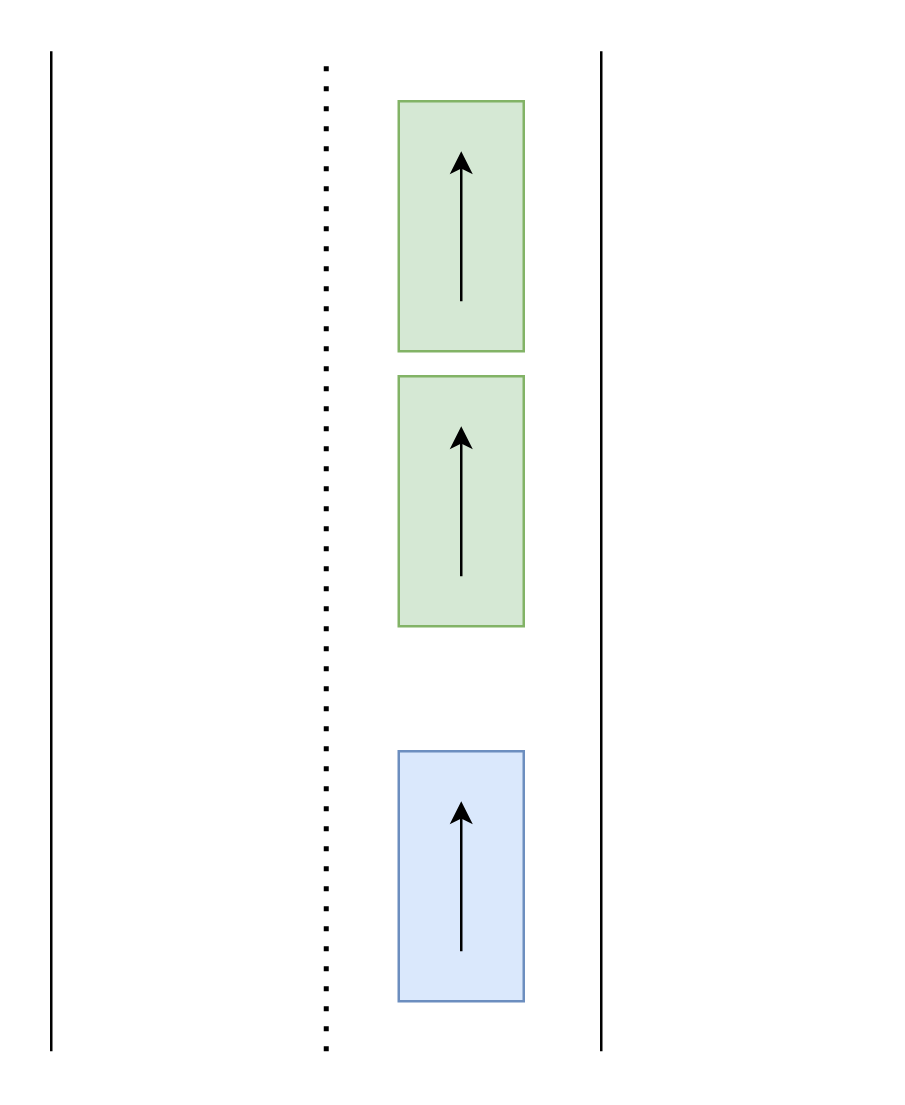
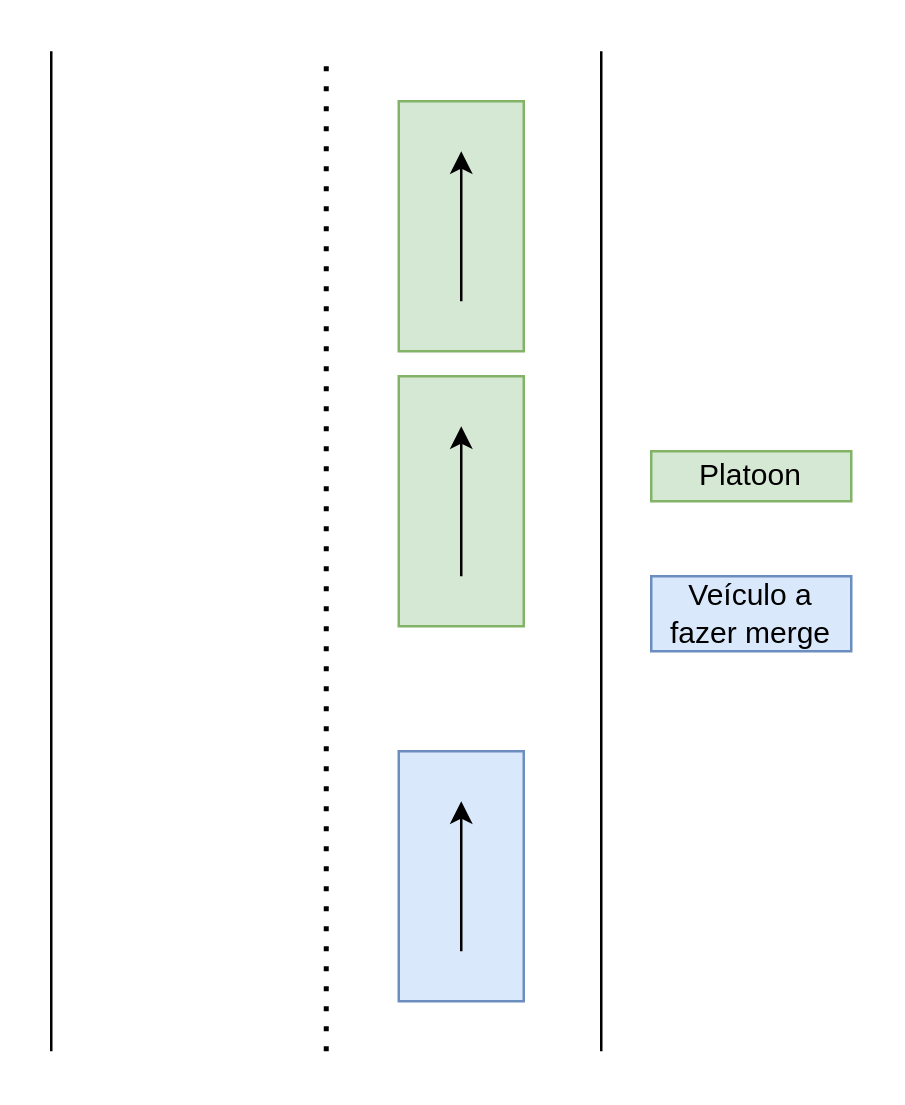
node "Platoon": added
node "Veículo a fazer merge": added
